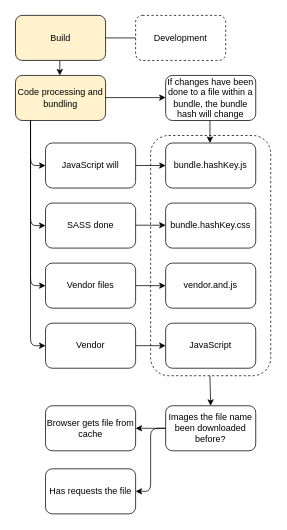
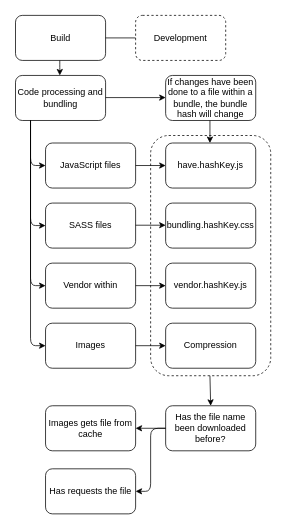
node "Build": fillcolor #fff2cc -> #ffffff
node "Code processing and bundling": fillcolor #fff2cc -> #ffffff
node "JavaScript will": label "JavaScript will" -> "JavaScript files"
node "bundle.hashKey.js": label "bundle.hashKey.js" -> "have.hashKey.js"
node "SASS done": label "SASS done" -> "SASS files"
node "bundle.hashKey.css": label "bundle.hashKey.css" -> "bundling.hashKey.css"
node "Vendor files": label "Vendor files" -> "Vendor within"
node "vendor.and.js": label "vendor.and.js" -> "vendor.hashKey.js"
node "Vendor": label "Vendor" -> "Images"
node "JavaScript": label "JavaScript" -> "Compression"
node "Browser gets file from cache": label "Browser gets file from cache" -> "Images gets file from cache"
node "Images the file name been downloaded before?": label "Images the file name been downloaded before?" -> "Has the file name been downloaded before?"
